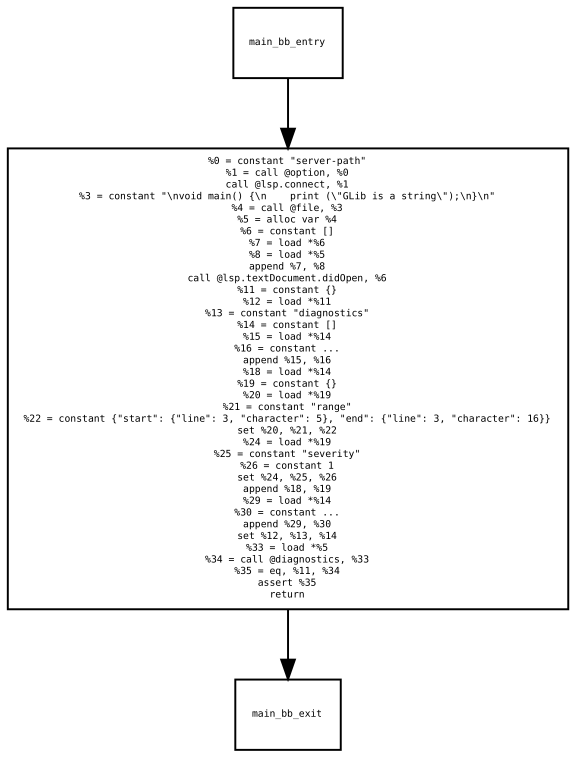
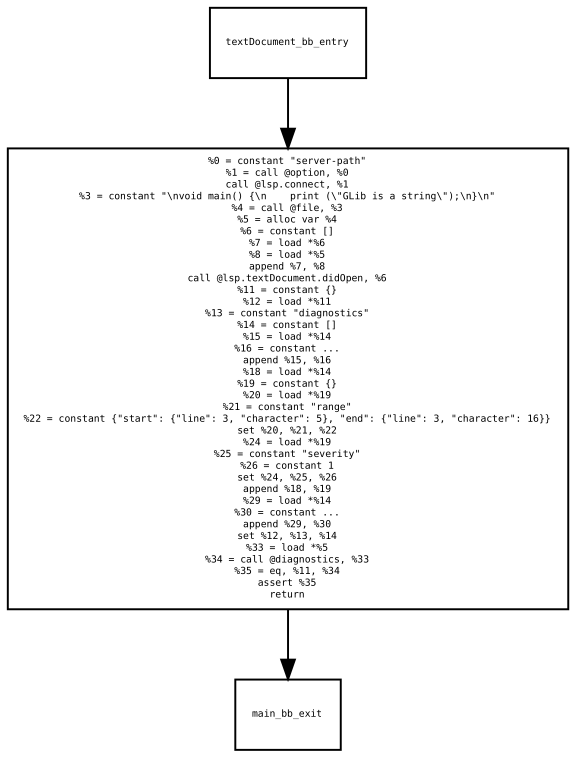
node "main_bb_entry": label "main_bb_entry" -> "textDocument_bb_entry"
